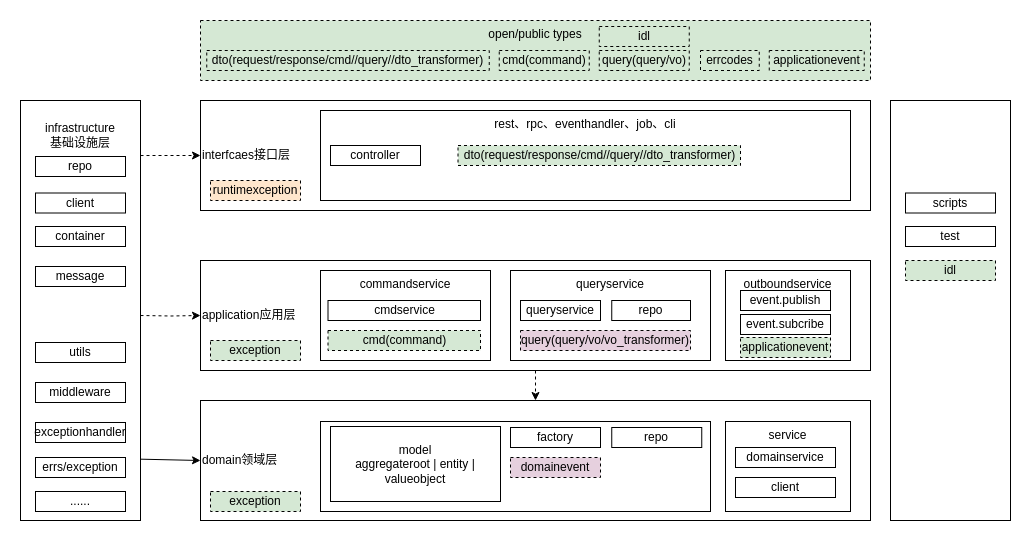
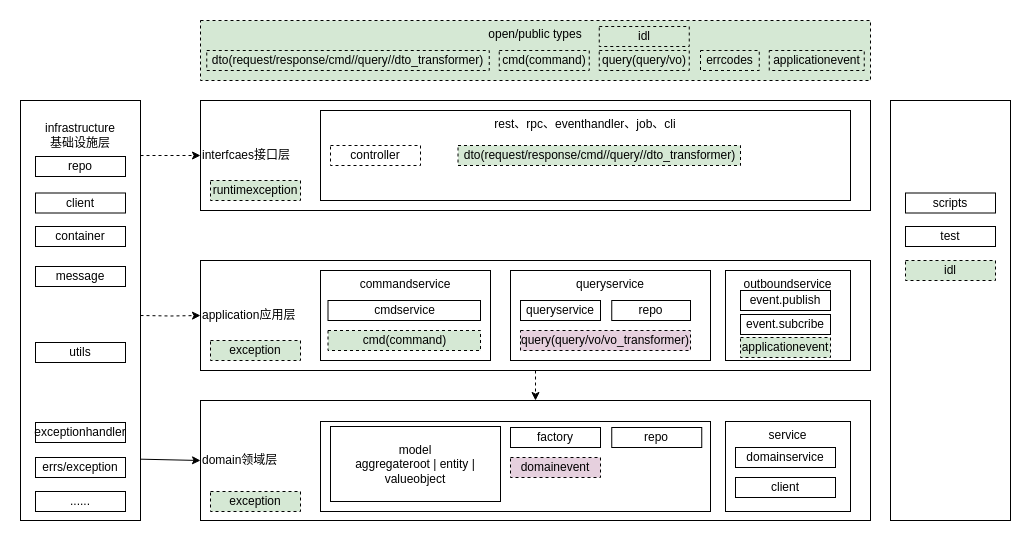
node "controller": style solid -> dashed
node "runtimexception": fillcolor #ffe6cc -> #d5e8d4
node "middleware": removed
